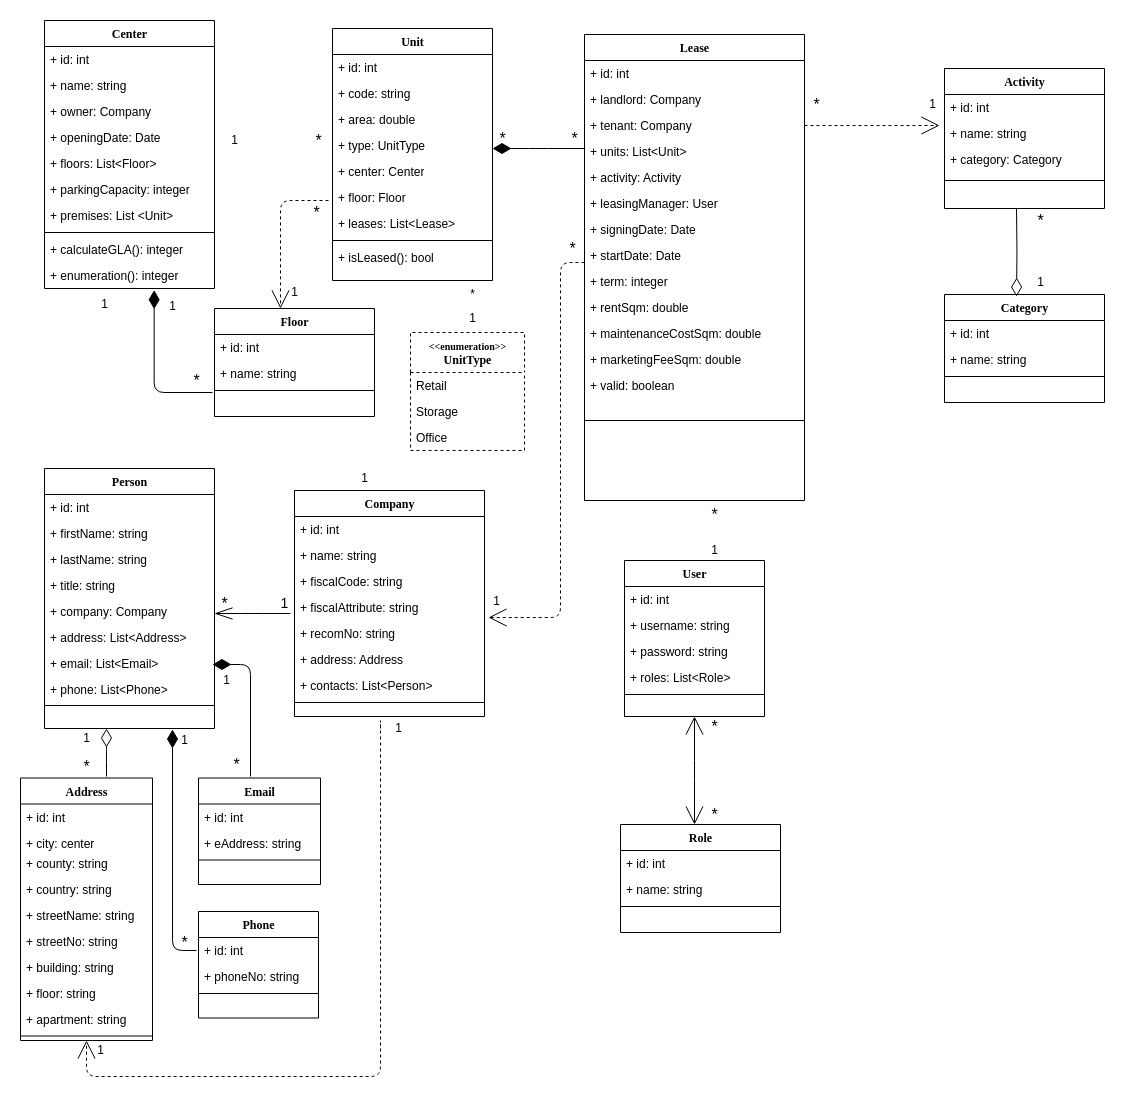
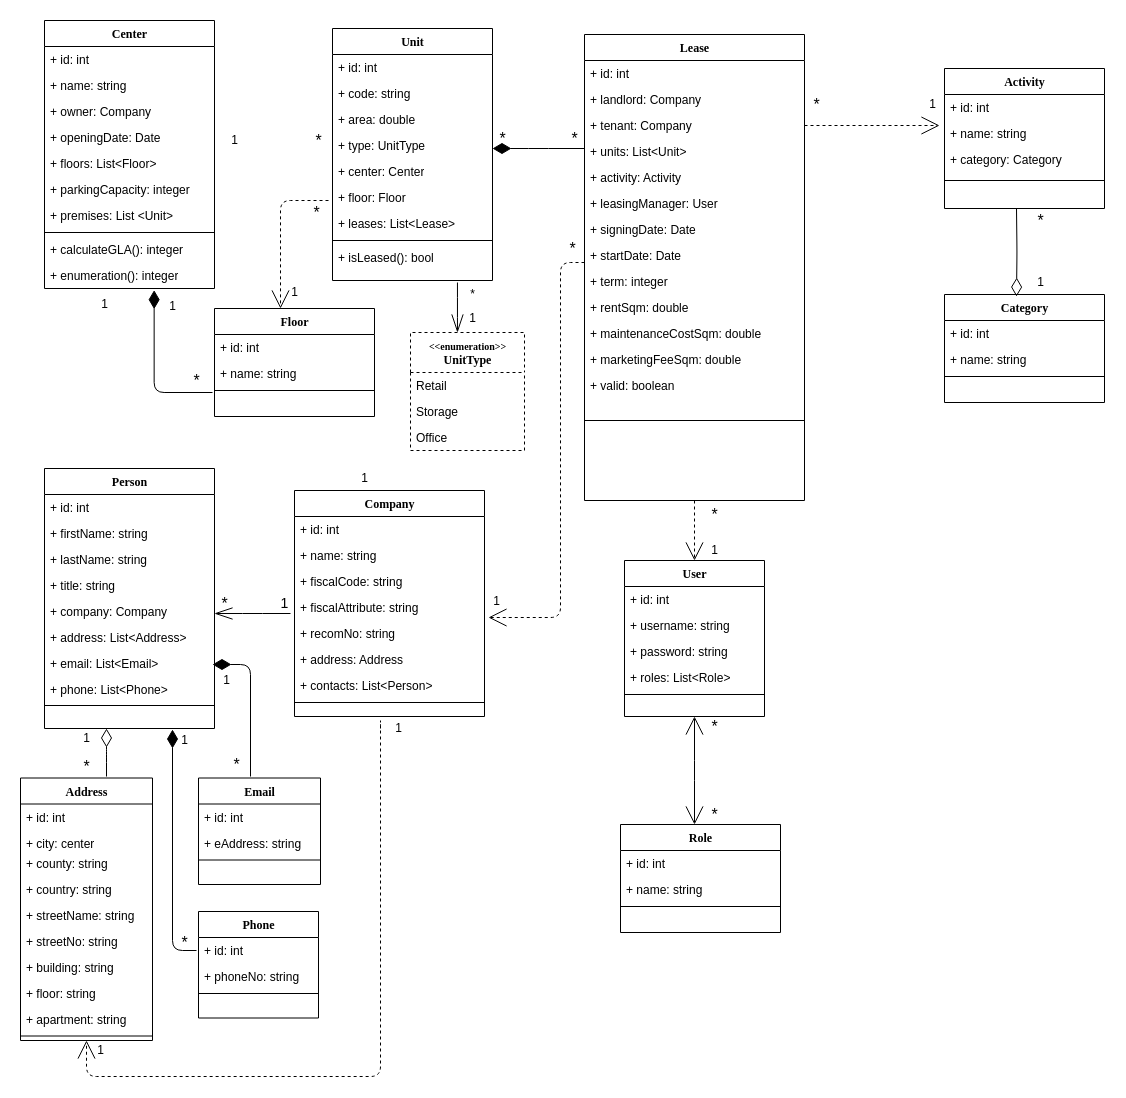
edge "+ isLeased(): bool" -> "<<enumeration>> UnitType": added
edge "Lease" -> "User": added
